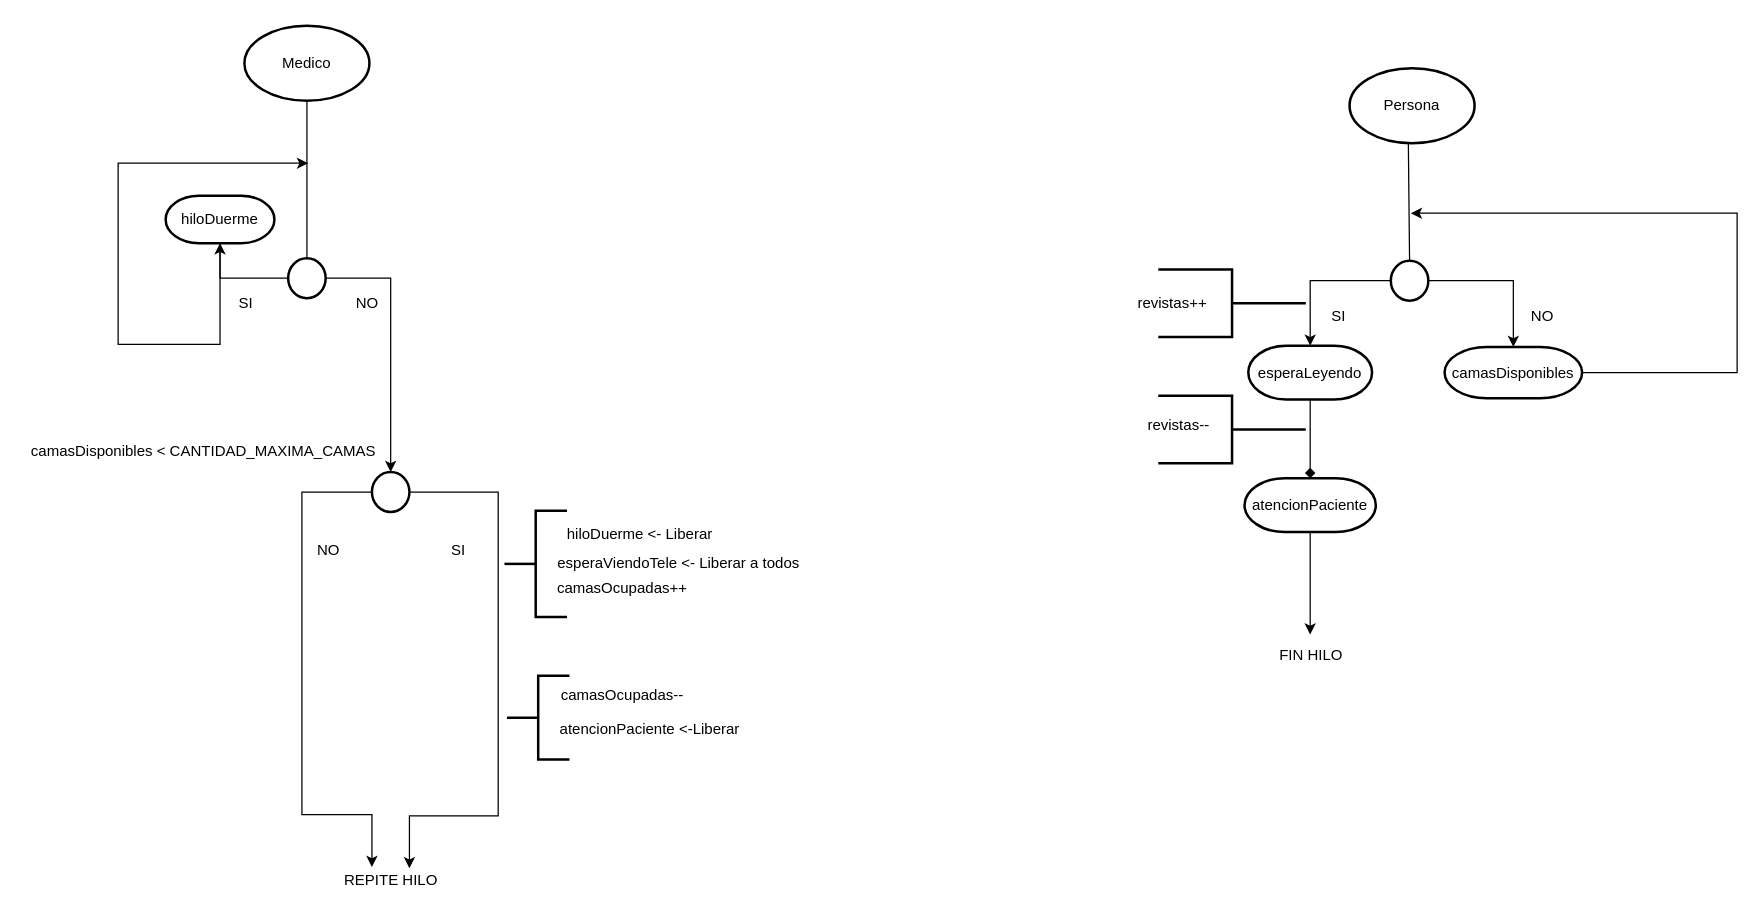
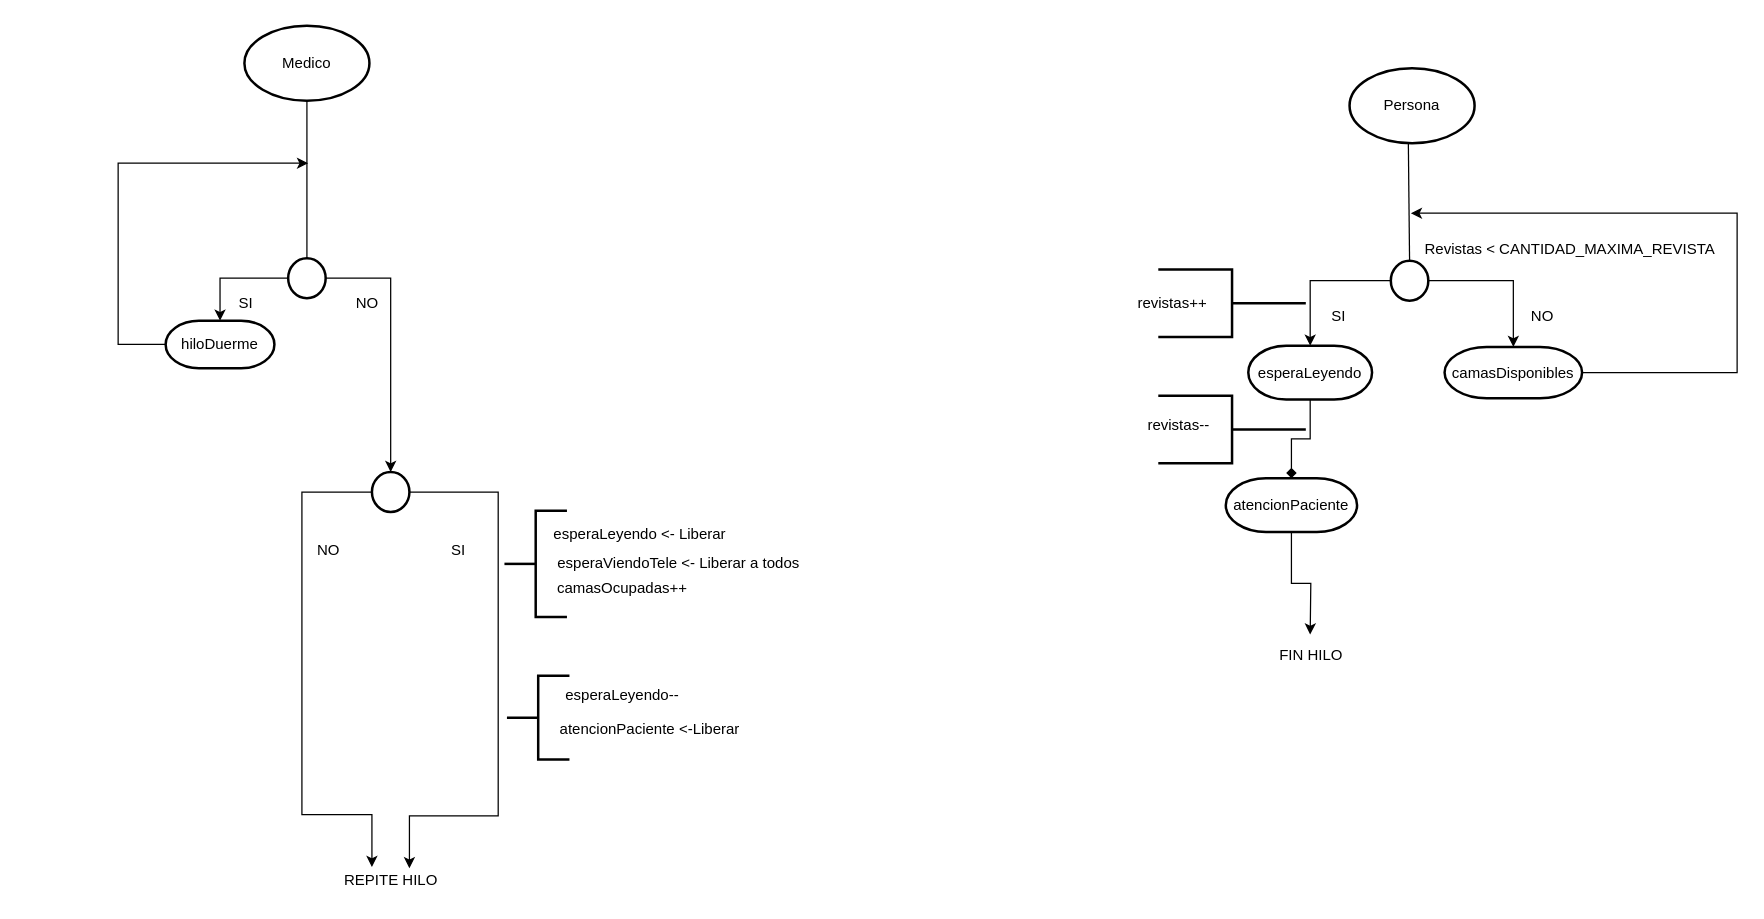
node "hiloDuerme": moved (220, 219) -> (220, 344)
node "Revistas < CANTIDAD_MAXIMA_REVISTA": added
node "camasDisponibles < CANTIDAD_MAXIMA_CAMAS": removed
node "atencionPaciente": moved (1310, 505) -> (1291, 505)
node "hiloDuerme <- Liberar": label "hiloDuerme <- Liberar" -> "esperaLeyendo <- Liberar"
node "camasOcupadas--": label "camasOcupadas--" -> "esperaLeyendo--"
